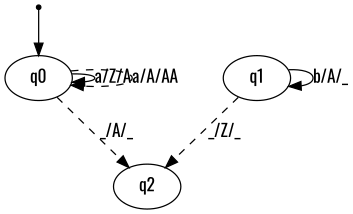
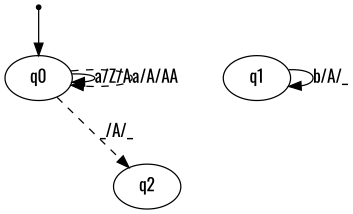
edge "q1" -> "q2": removed, label "_/Z/_"
